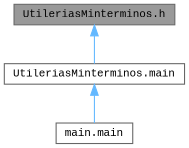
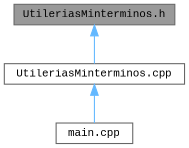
node "UtileriasMinterminos.main": label "UtileriasMinterminos.main" -> "UtileriasMinterminos.cpp"
node "main.main": label "main.main" -> "main.cpp"
